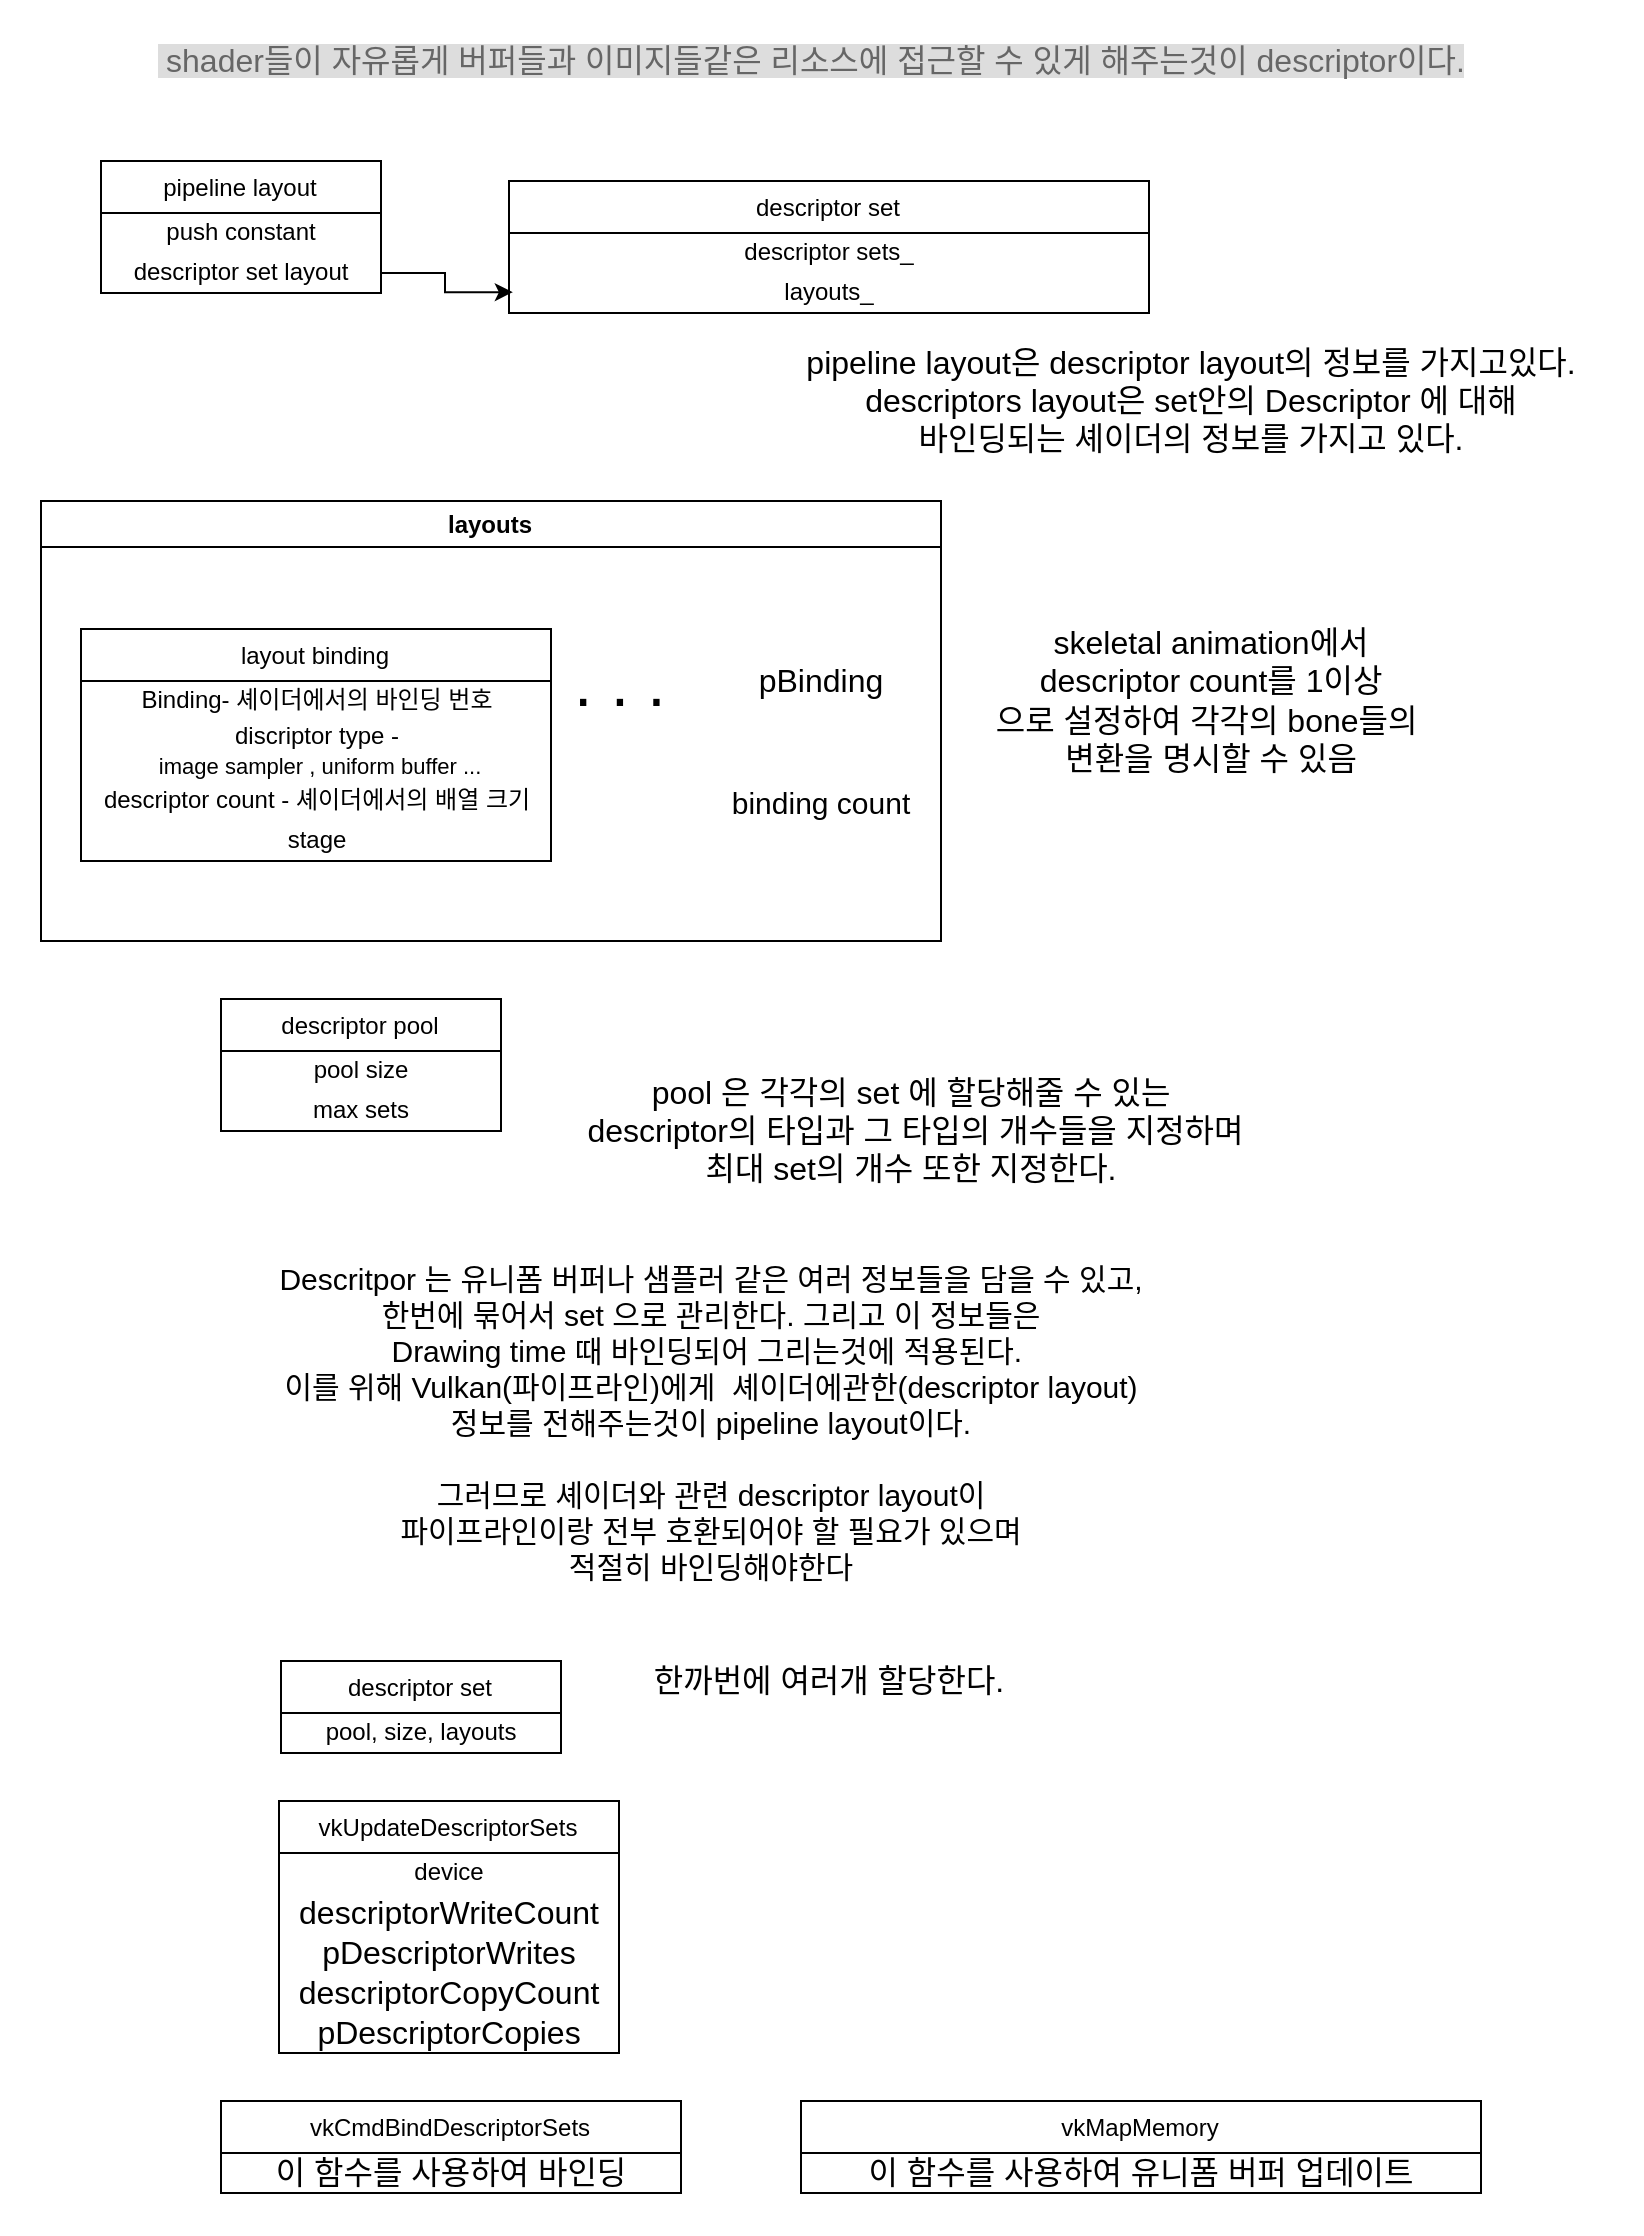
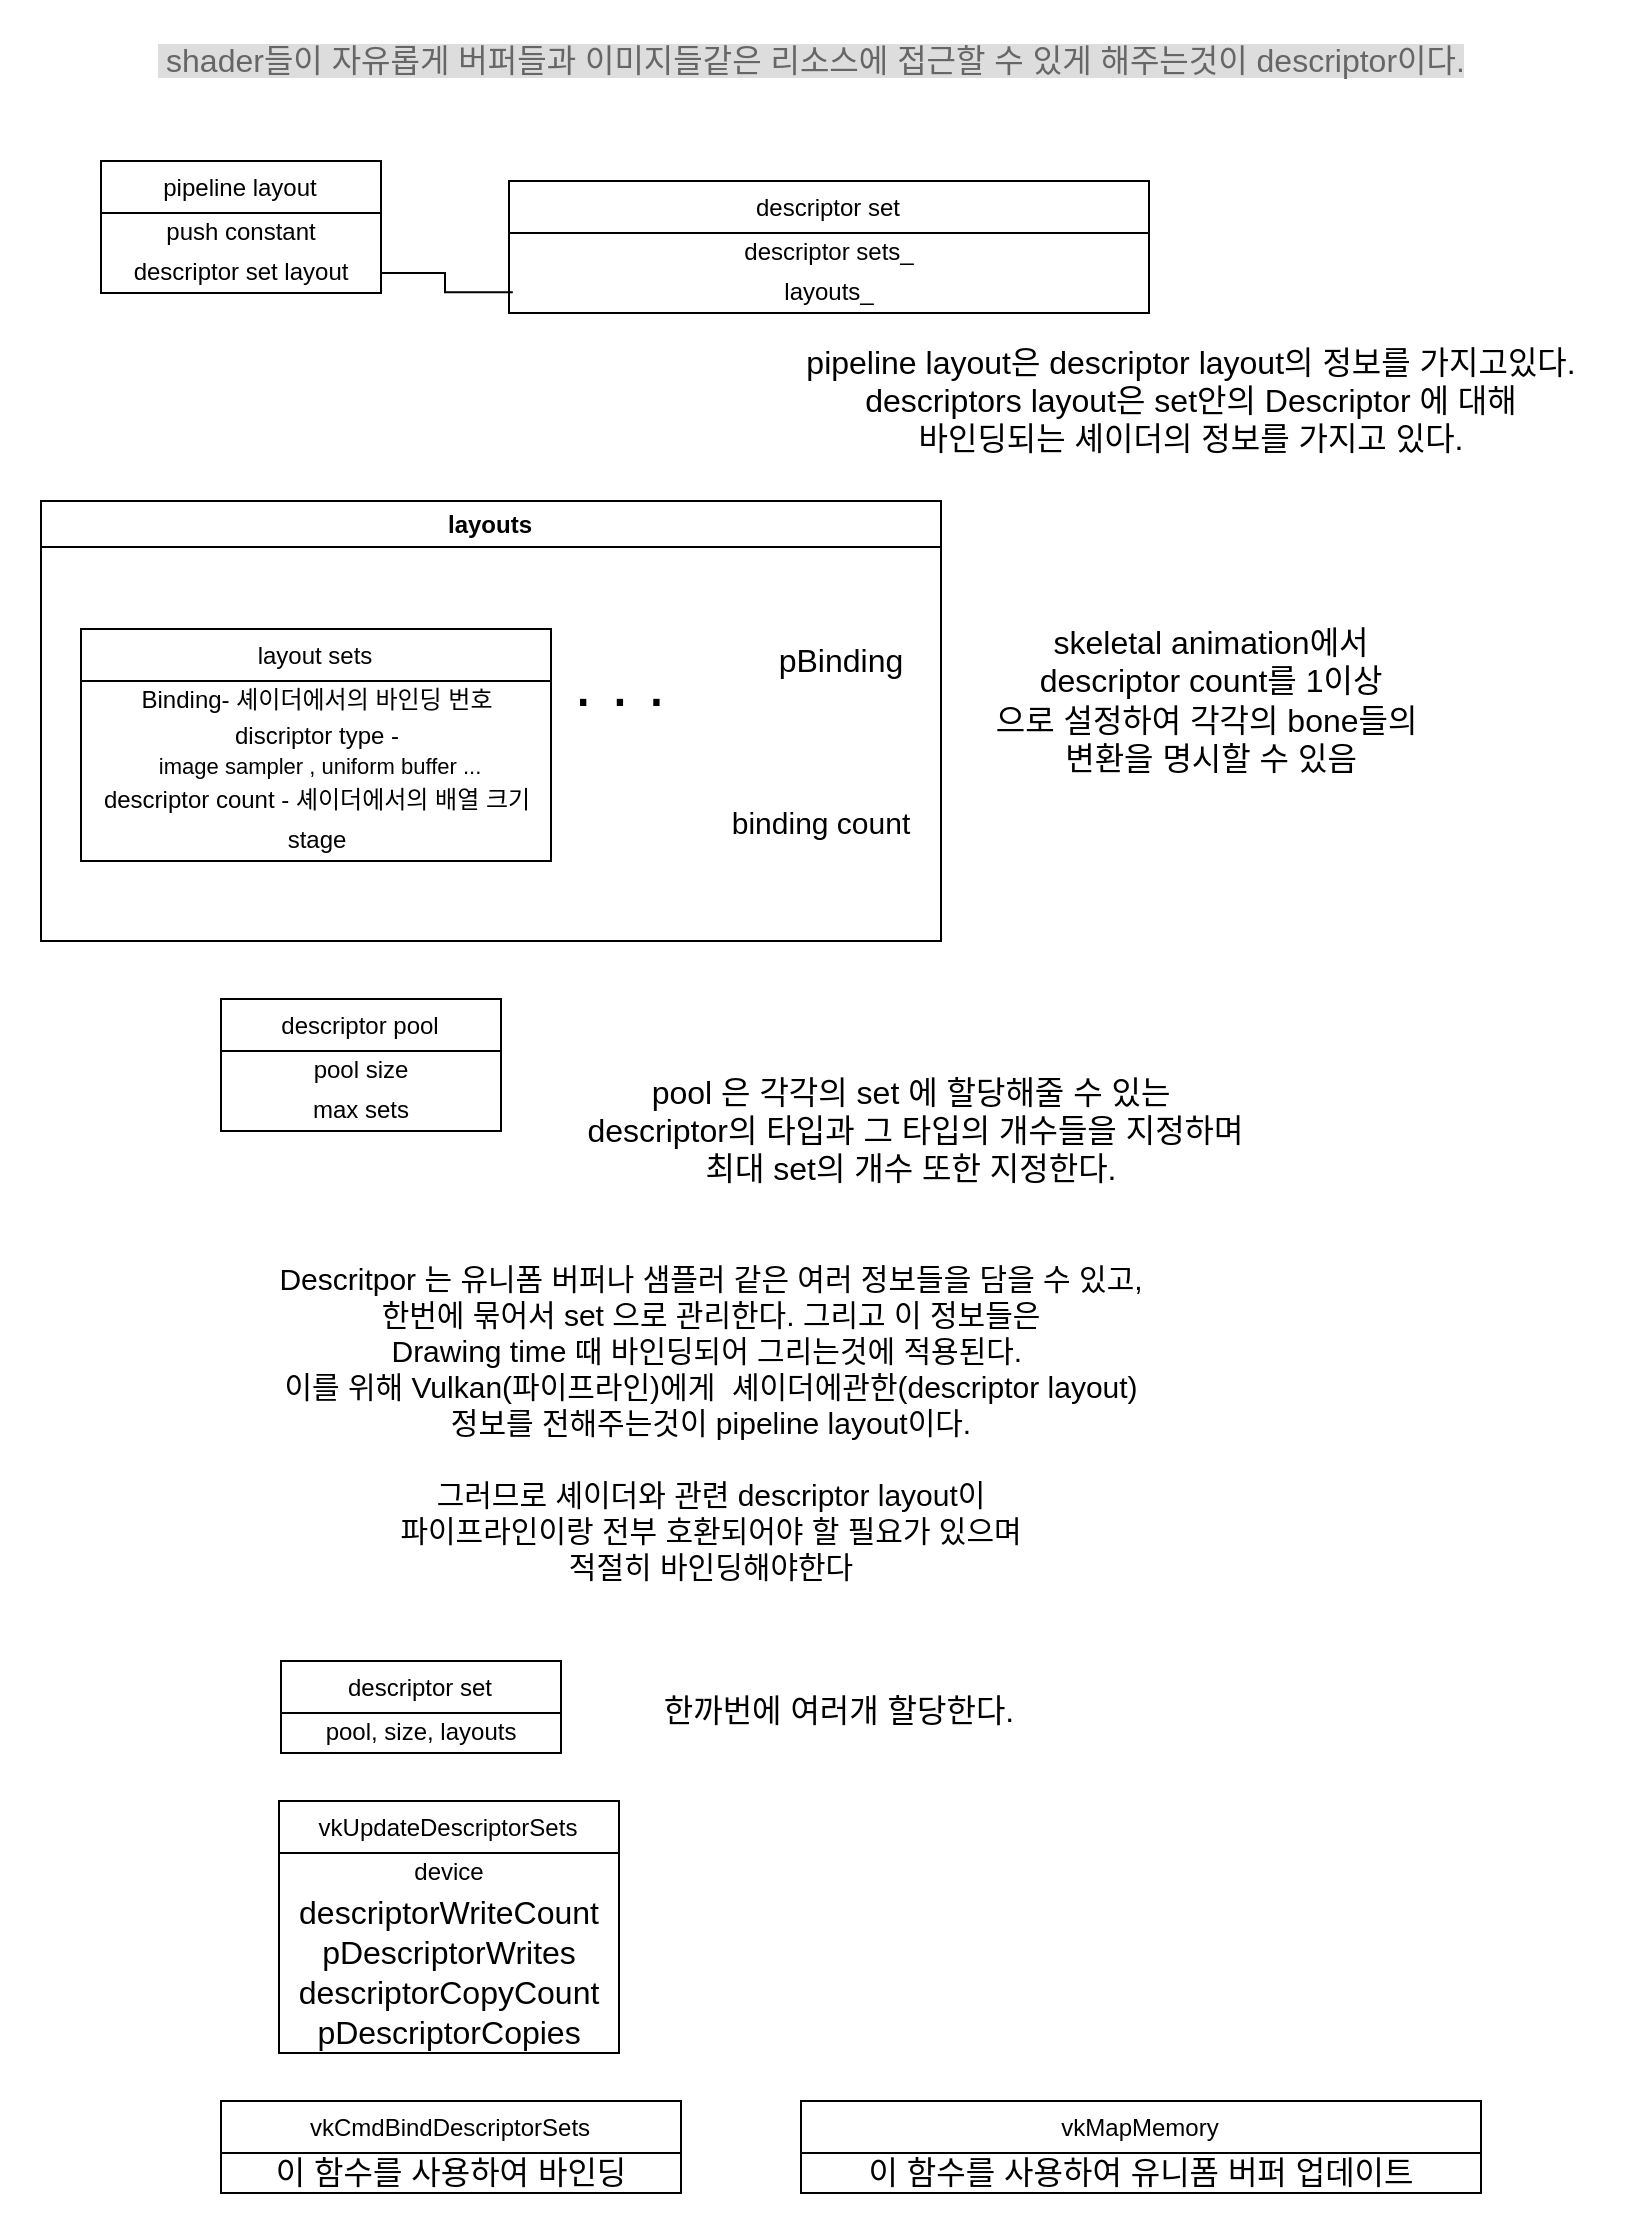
edge "descriptor set layout" -> "layouts_": arrowhead classic -> none
node "layout binding": label "layout binding" -> "layout sets"
node "pBinding": moved (821, 681) -> (841, 661)
node "binding count": moved (821, 791) -> (821, 811)
node "한까번에 여러개 할당한다.": moved (829, 1681) -> (839, 1711)
